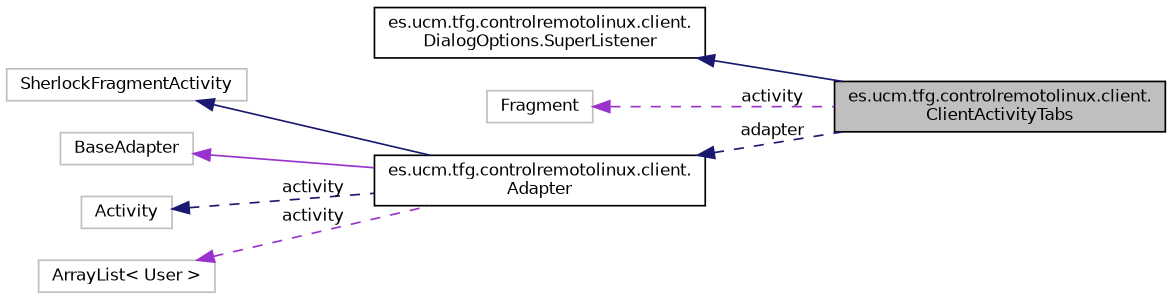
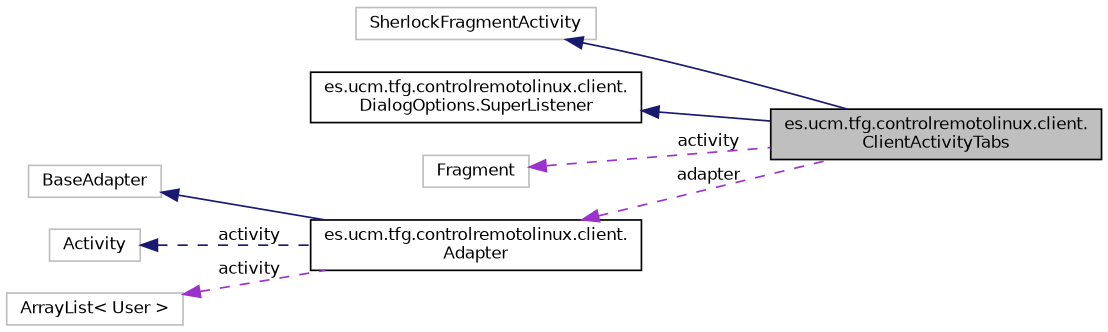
edge "es.ucm.tfg.controlremotolinux.client. Adapter" -> "SherlockFragmentActivity": now "es.ucm.tfg.controlremotolinux.client. ClientActivityTabs" -> "SherlockFragmentActivity"
edge "es.ucm.tfg.controlremotolinux.client. ClientActivityTabs" -> "es.ucm.tfg.controlremotolinux.client. Adapter": color midnightblue -> darkorchid3
edge "es.ucm.tfg.controlremotolinux.client. Adapter" -> "BaseAdapter": color darkorchid3 -> midnightblue
